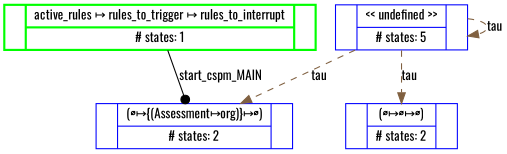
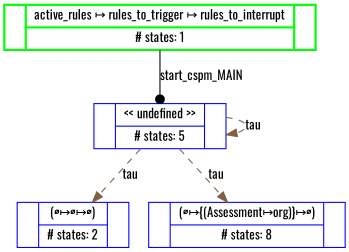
edge "active_rules ↦ rules_to_trigger ↦ rules_to_interrupt" -> "(∅↦{(Assessment↦org)}↦∅)": now "active_rules ↦ rules_to_trigger ↦ rules_to_interrupt" -> "# states: 5"
node "(∅↦{(Assessment↦org)}↦∅)": text "# states: 2" -> "# states: 8"
